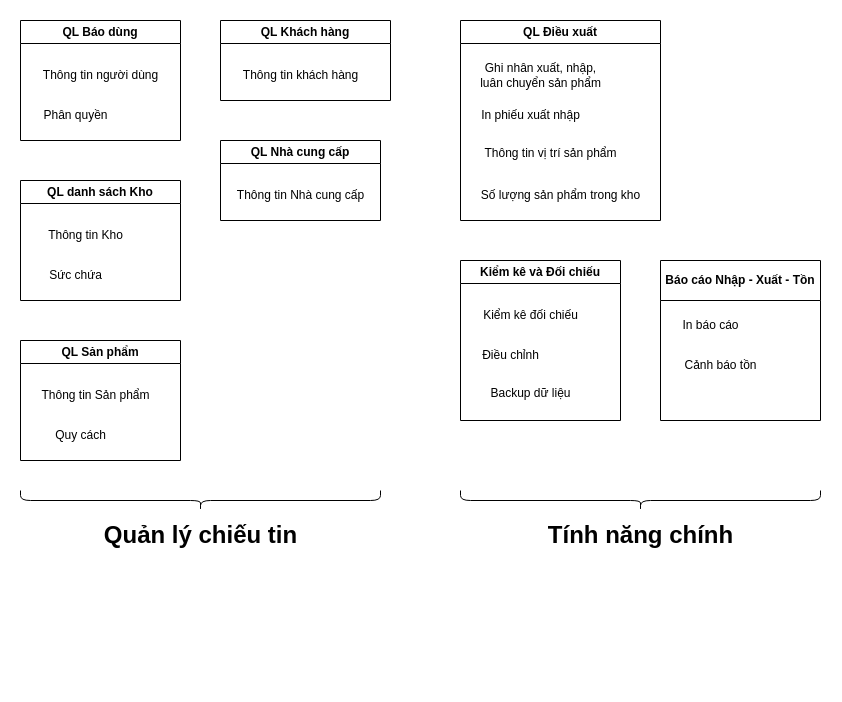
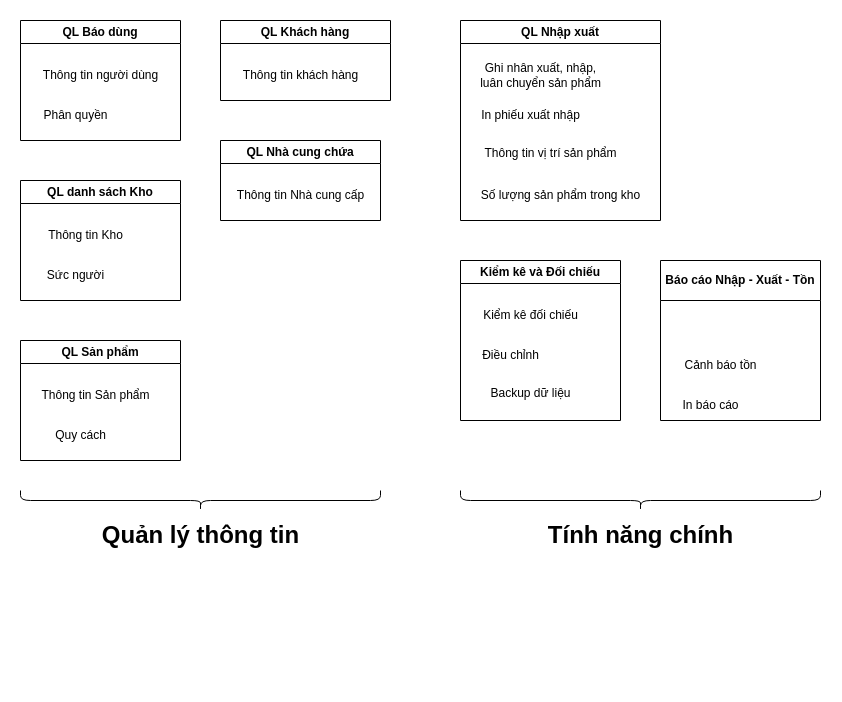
node "QL Điều xuất": label "QL Điều xuất" -> "QL Nhập xuất"
node "QL Nhà cung cấp": label "QL Nhà cung cấp" -> "QL Nhà cung chứa"
node "Sức chứa": label "Sức chứa" -> "Sức người"
node "In báo cáo": moved (711, 326) -> (711, 406)
node "Quản lý chiếu tin": label "Quản lý chiếu tin" -> "Quản lý thông tin"
